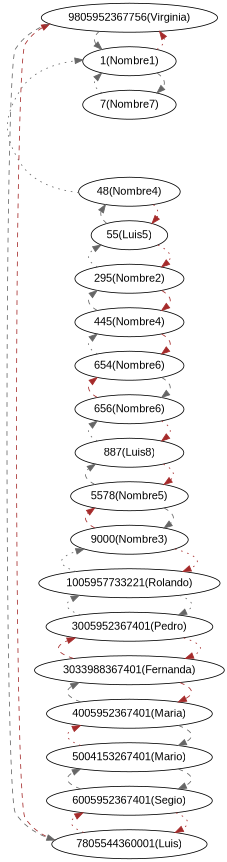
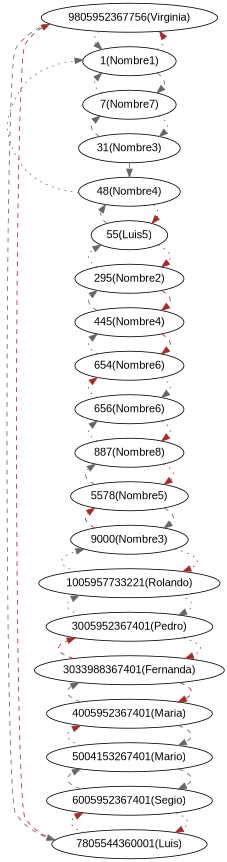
edge "9805952367756(Virginia)" -> "1(Nombre1)": style dashed -> dotted
node "31(Nombre3)": added
edge "654(Nombre6)" -> "656(Nombre6)": style dashed -> dotted
edge "656(Nombre6)" -> "654(Nombre6)": style dashed -> dotted
node "887(Luis8)": label "887(Luis8)" -> "887(Nombre8)"
